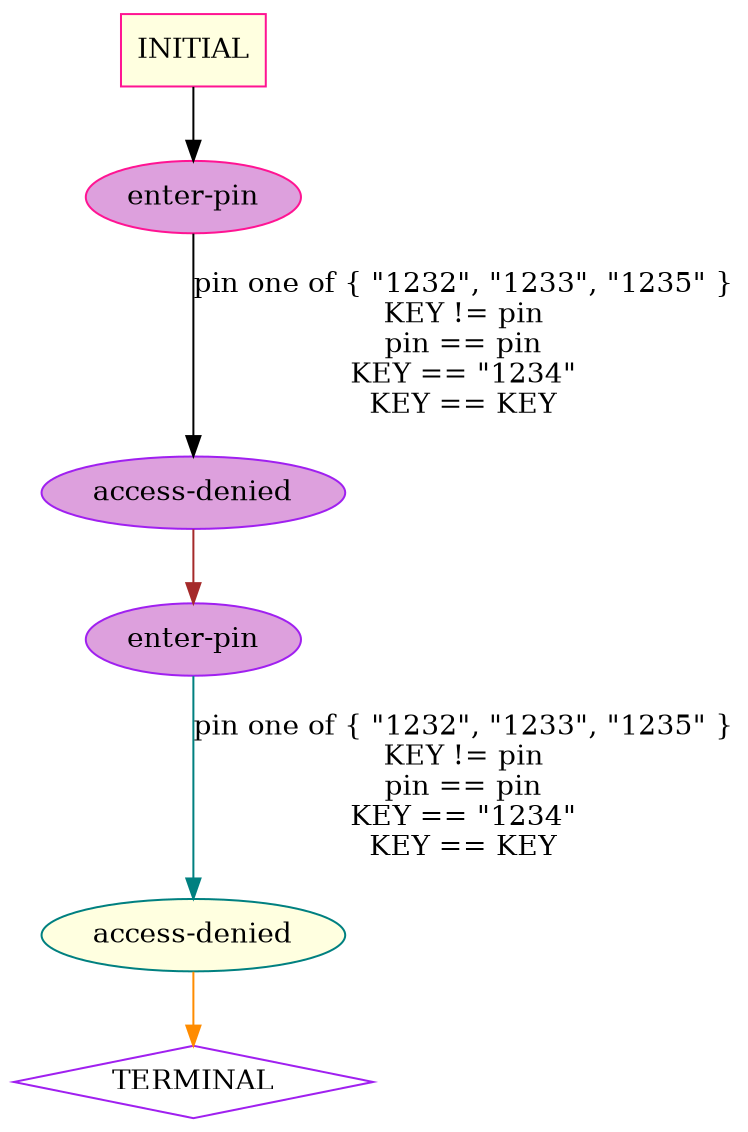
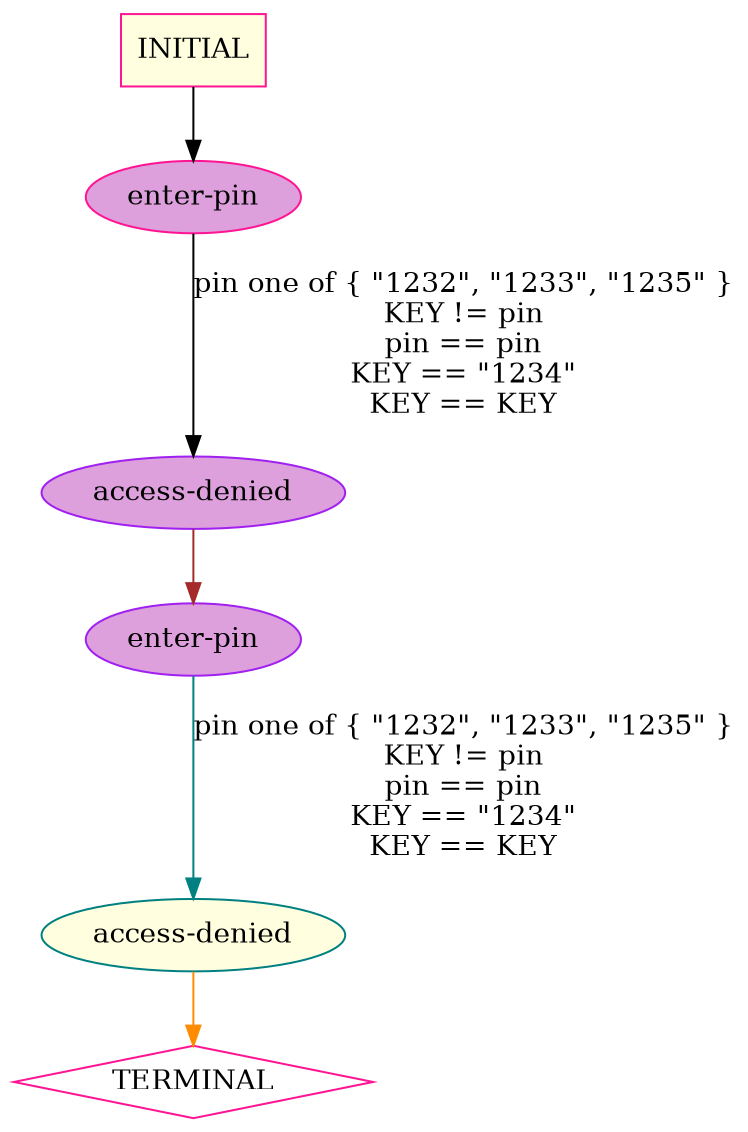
node "TERMINAL": color purple -> deeppink
